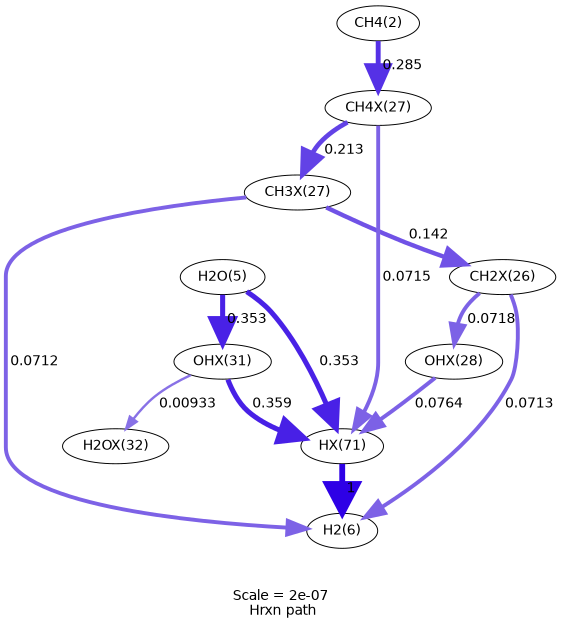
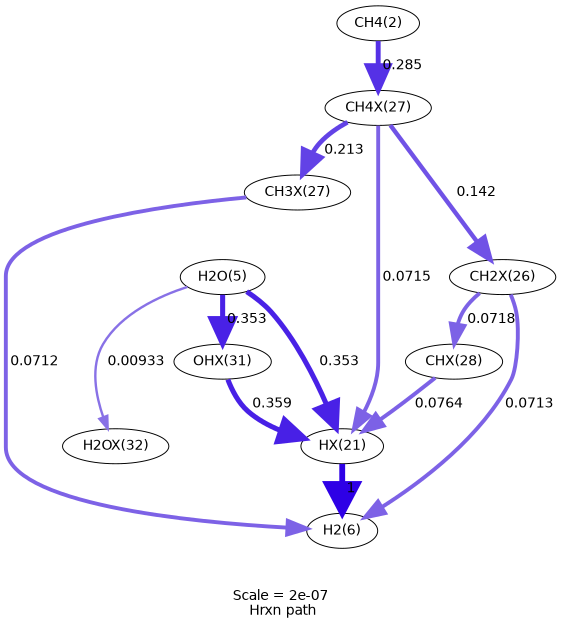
edge "CH3X(27)" -> "CH2X(26)": now "CH4X(27)" -> "CH2X(26)"
node "OHX(28)": label "OHX(28)" -> "CHX(28)"
edge "OHX(31)" -> "H2OX(32)": now "H2O(5)" -> "H2OX(32)"
node "HX(71)": label "HX(71)" -> "HX(21)"
